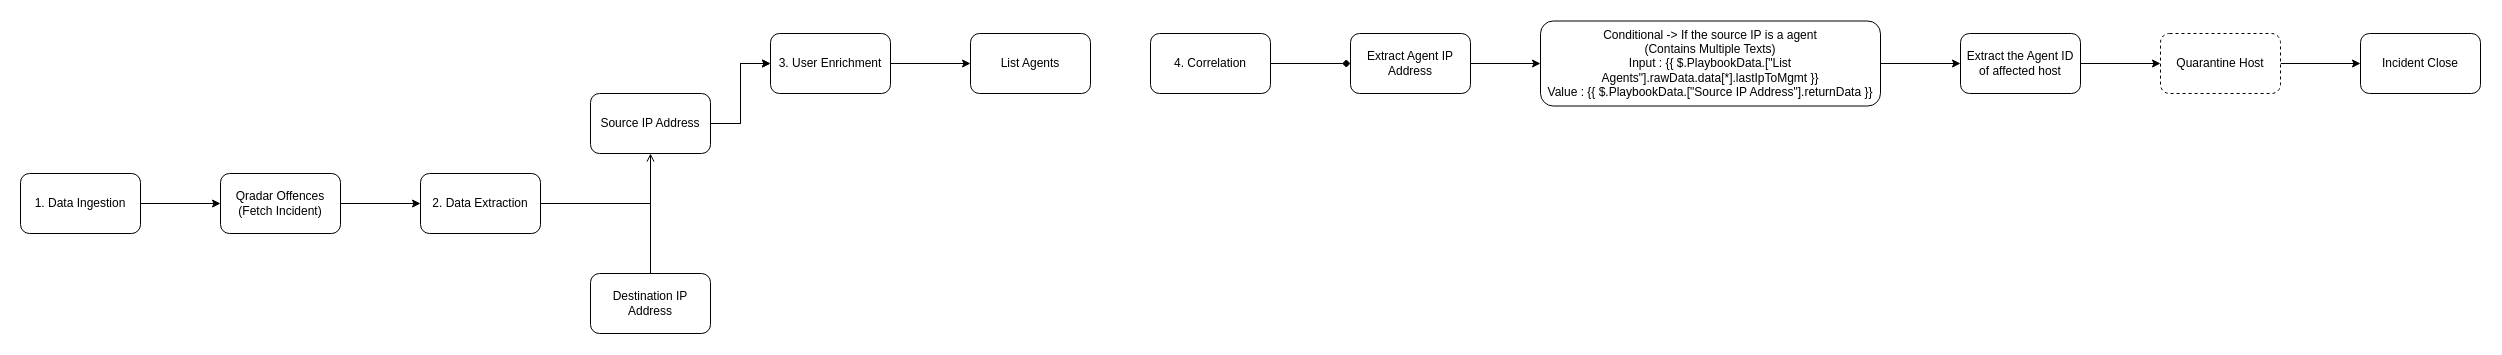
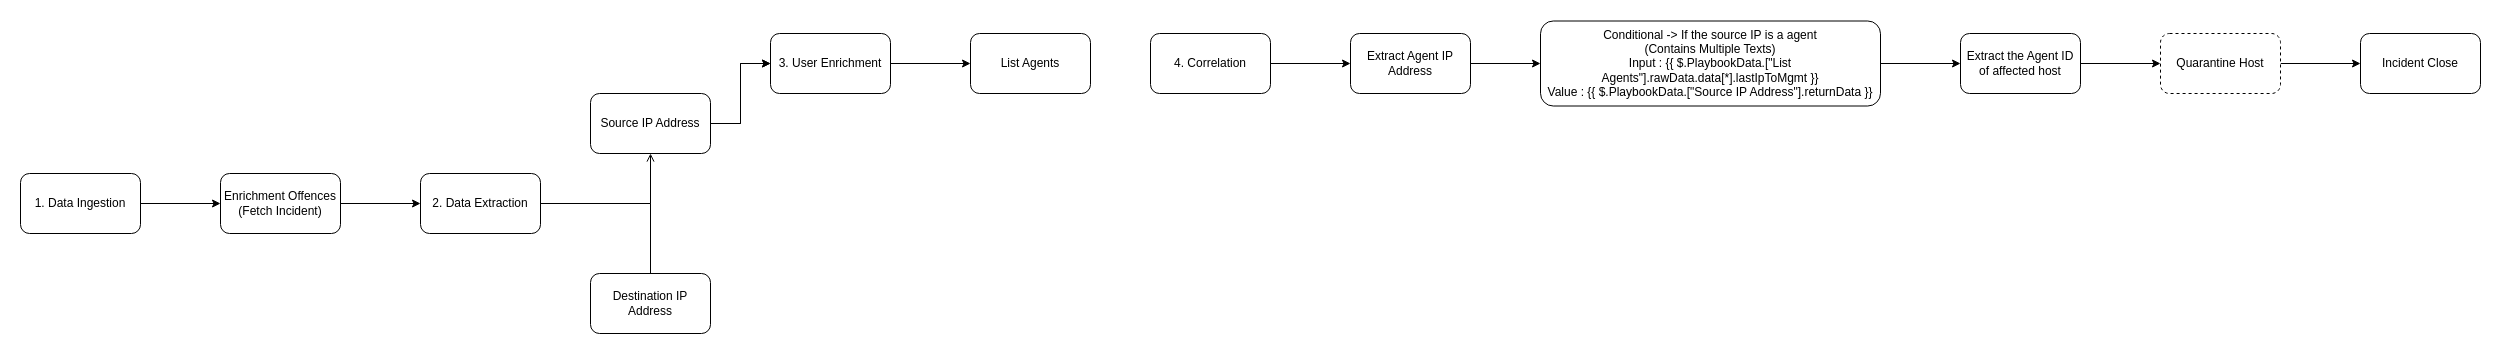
edge "4. Correlation" -> "Extract Agent IP Address": arrowhead diamond -> classic
node "Qradar Offences (Fetch Incident)": label "Qradar Offences (Fetch Incident)" -> "Enrichment Offences (Fetch Incident)"
